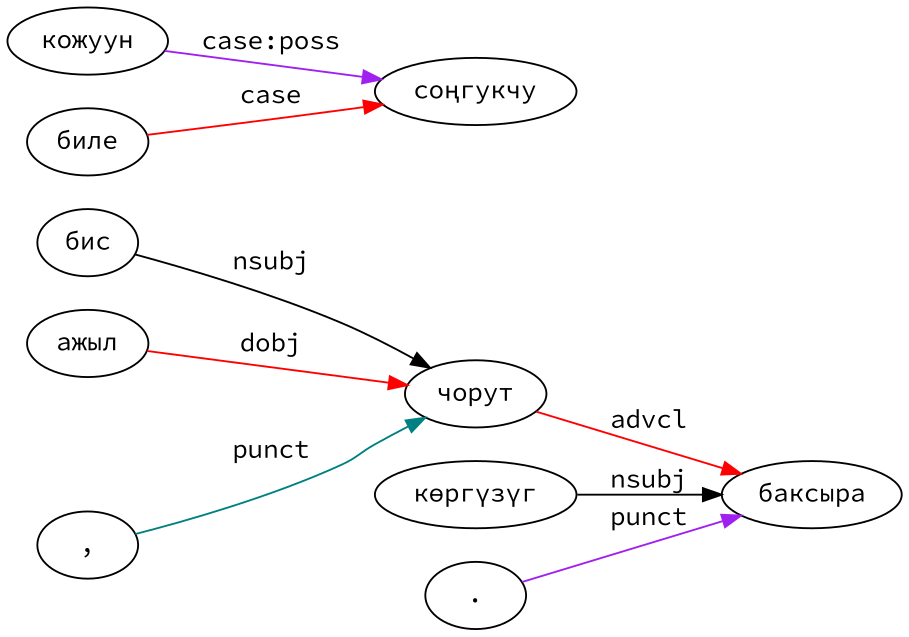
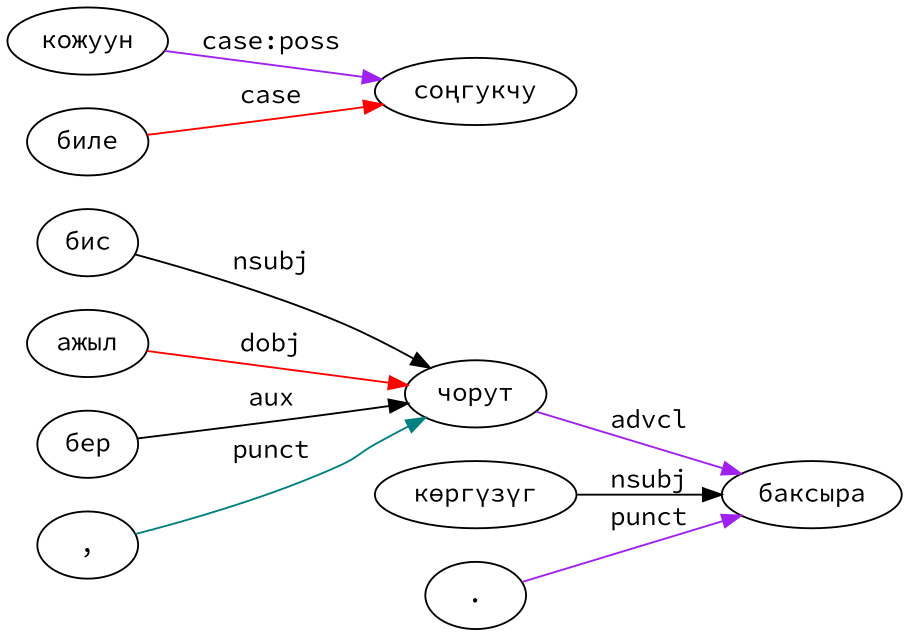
edge "чорут" -> "баксыра": color red -> purple
node "бер": added
